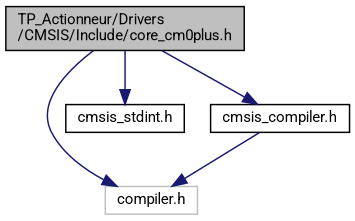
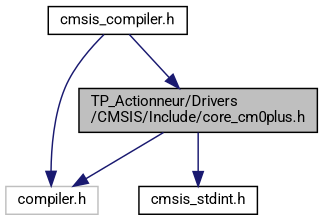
edge "TP_Actionneur/Drivers /CMSIS/Include/core_cm0plus.h" -> "cmsis_compiler.h": reversed
